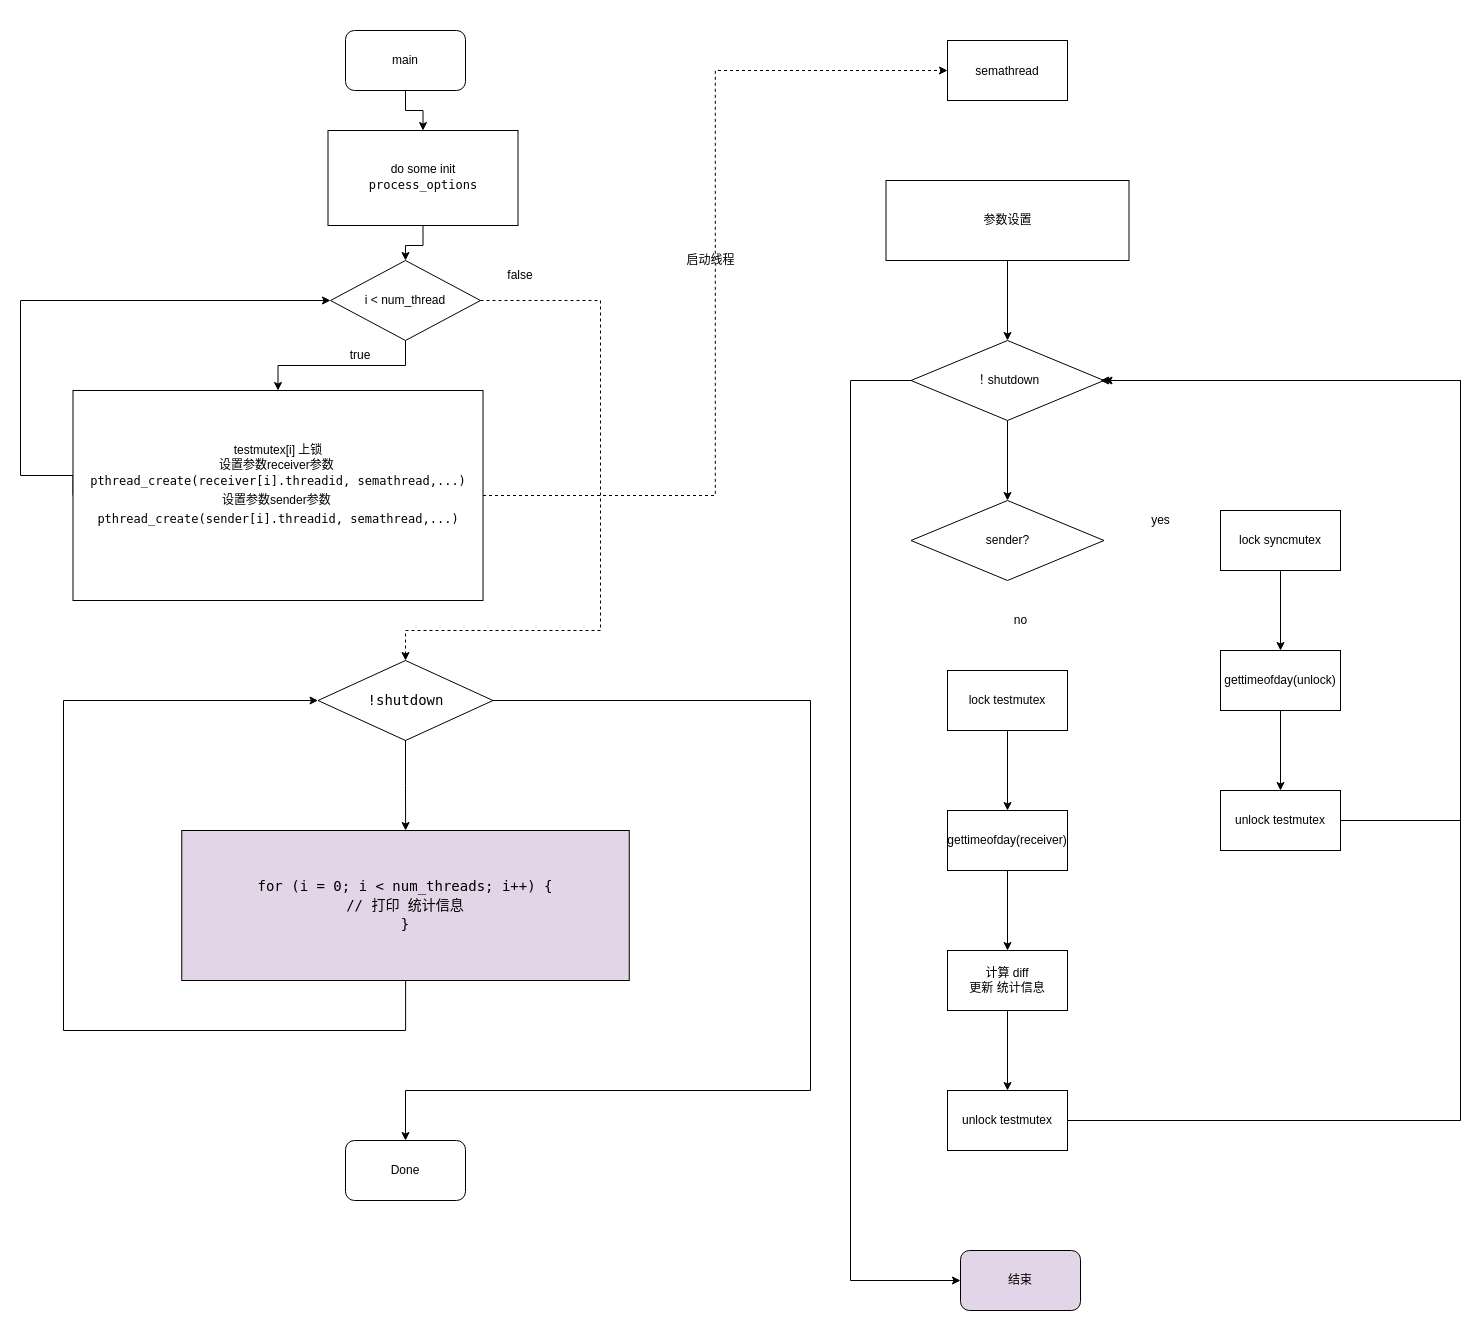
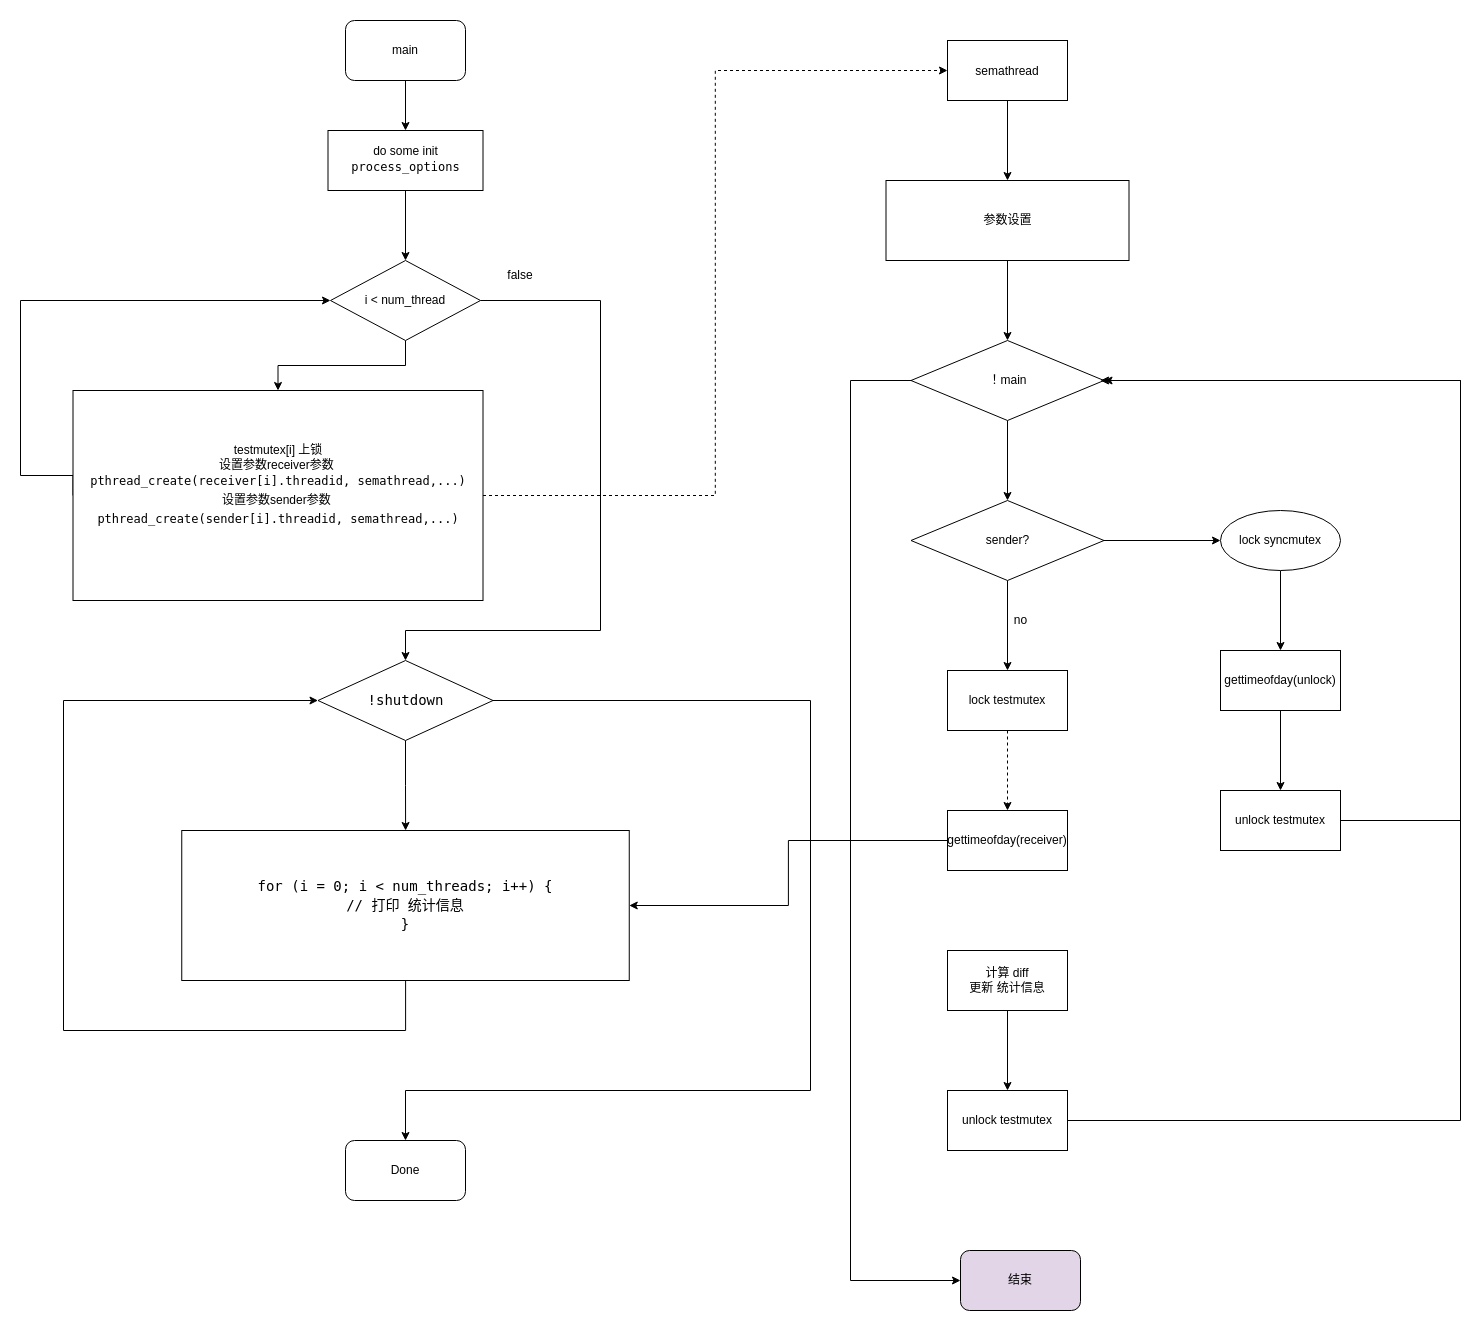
node "main": moved (406, 61) -> (406, 51)
edge "semathread" -> "参数设置": added
node "do some init process_options": size 190x95 -> 155x60
node "启动线程": removed
node "true": removed
node "！shutdown": label "！shutdown" -> "！main"
edge "i < num_thread" -> "!shutdown": style dashed -> solid
node "yes": removed
edge "sender?" -> "lock syncmutex": added
node "lock syncmutex": shape rectangle -> ellipse
edge "sender?" -> "lock testmutex": added
edge "lock testmutex" -> "gettimeofday(receiver)": style solid -> dashed
node "for (i = 0; i < num_threads; i++) { // 打印 统计信息 }": fillcolor #e1d5e7 -> #ffffff
edge "gettimeofday(receiver)" -> "计算 diff 更新 统计信息": now "gettimeofday(receiver)" -> "for (i = 0; i < num_threads; i++) { // 打印 统计信息 }"
